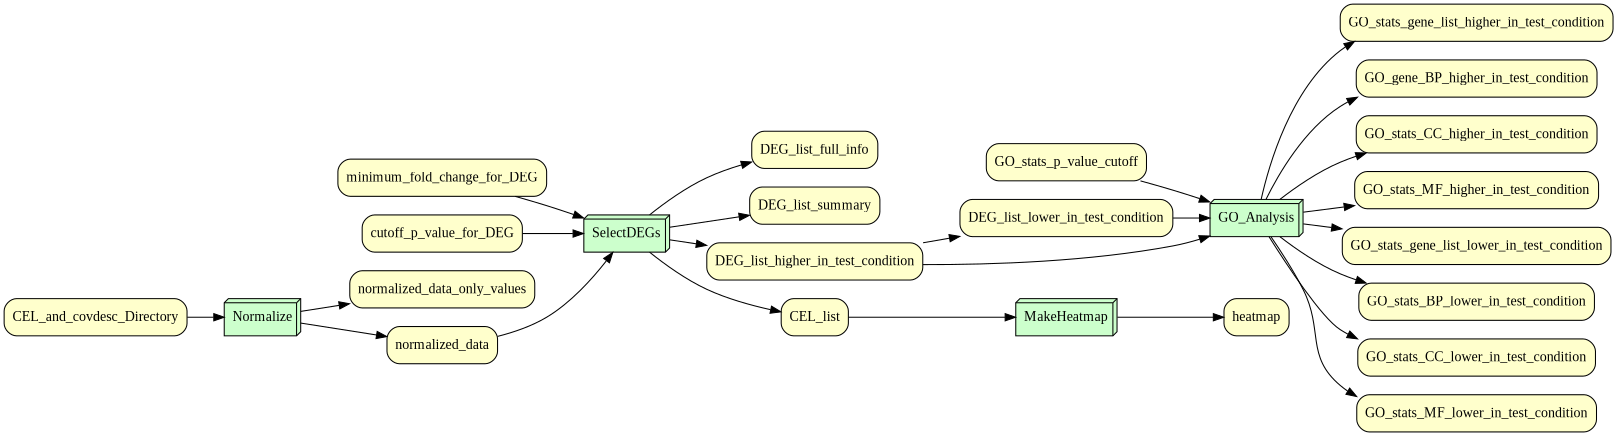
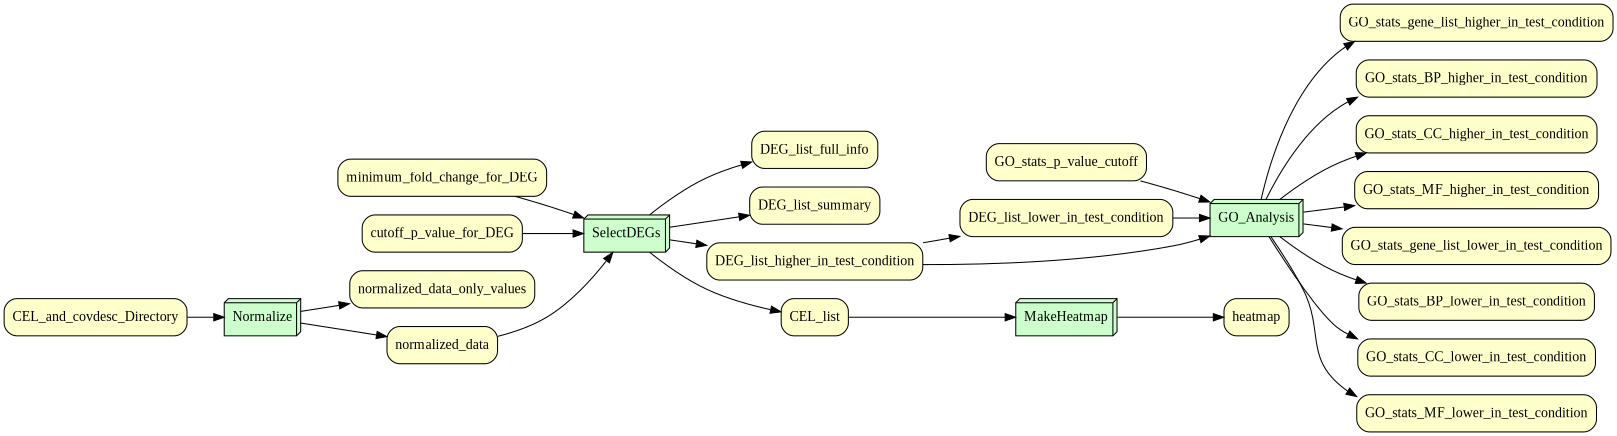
node "GO_gene_BP_higher_in_test_condition": label "GO_gene_BP_higher_in_test_condition" -> "GO_stats_BP_higher_in_test_condition"
